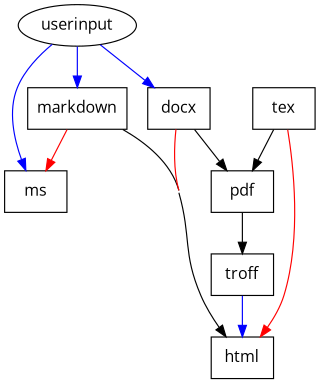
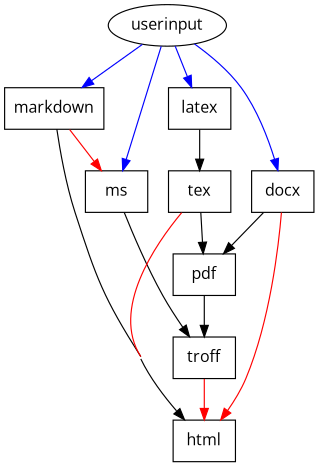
node "latex": added
edge "ms" -> "troff": added
edge "troff" -> "html": color blue -> red
